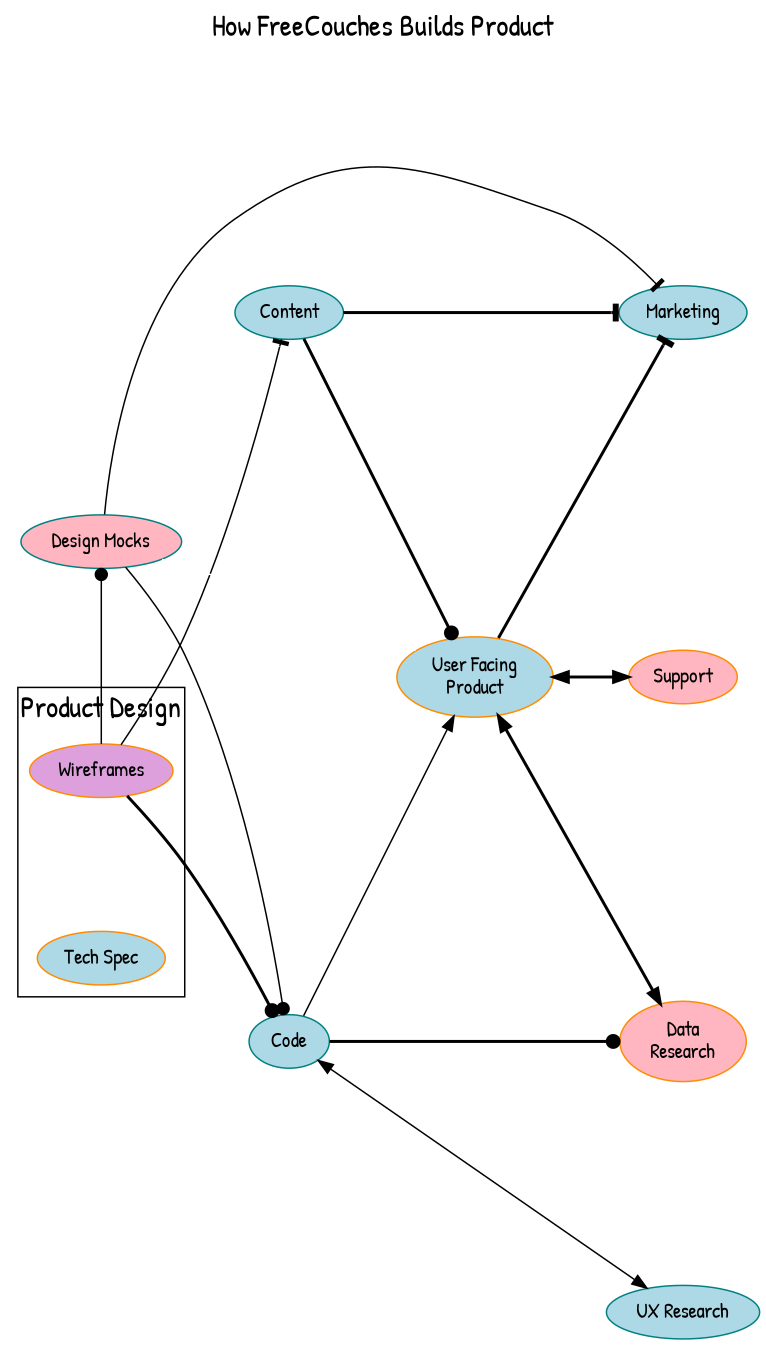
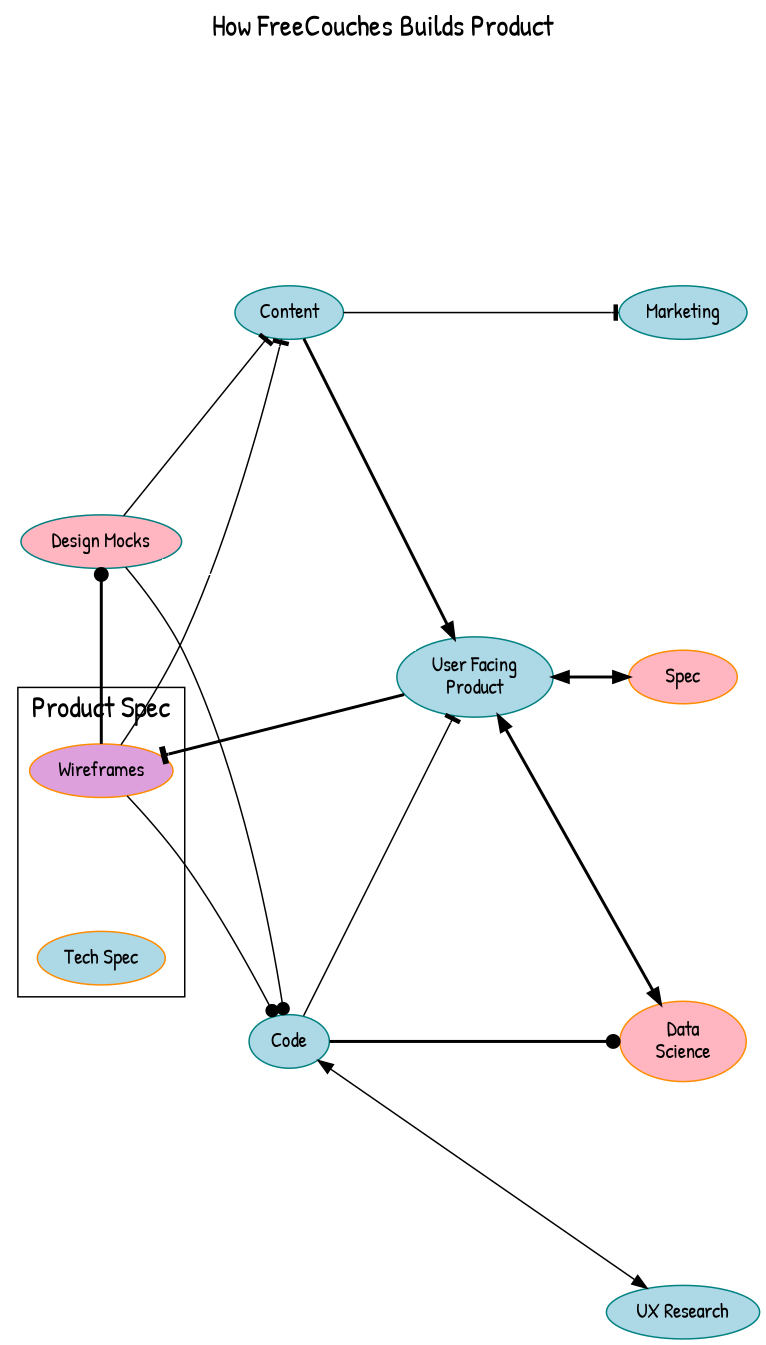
edge "Design Mocks" -> "Marketing": now "Design Mocks" -> "Content"
edge "Content" -> "Marketing": style bold -> solid
edge "Content" -> "User Facing Product": arrowhead dot -> normal
edge "User Facing Product" -> "Marketing": now "User Facing Product" -> "Wireframes"
edge "Wireframes" -> "Design Mocks": style solid -> bold
node "User Facing Product": color darkorange -> teal
node "Support": label "Support" -> "Spec"
cluster "Product Design": label "Product Design" -> "Product Spec"
edge "Code" -> "User Facing Product": arrowhead normal -> tee
edge "Wireframes" -> "Code": style bold -> solid
node "Data Research": label "Data Research" -> "Data Science"
